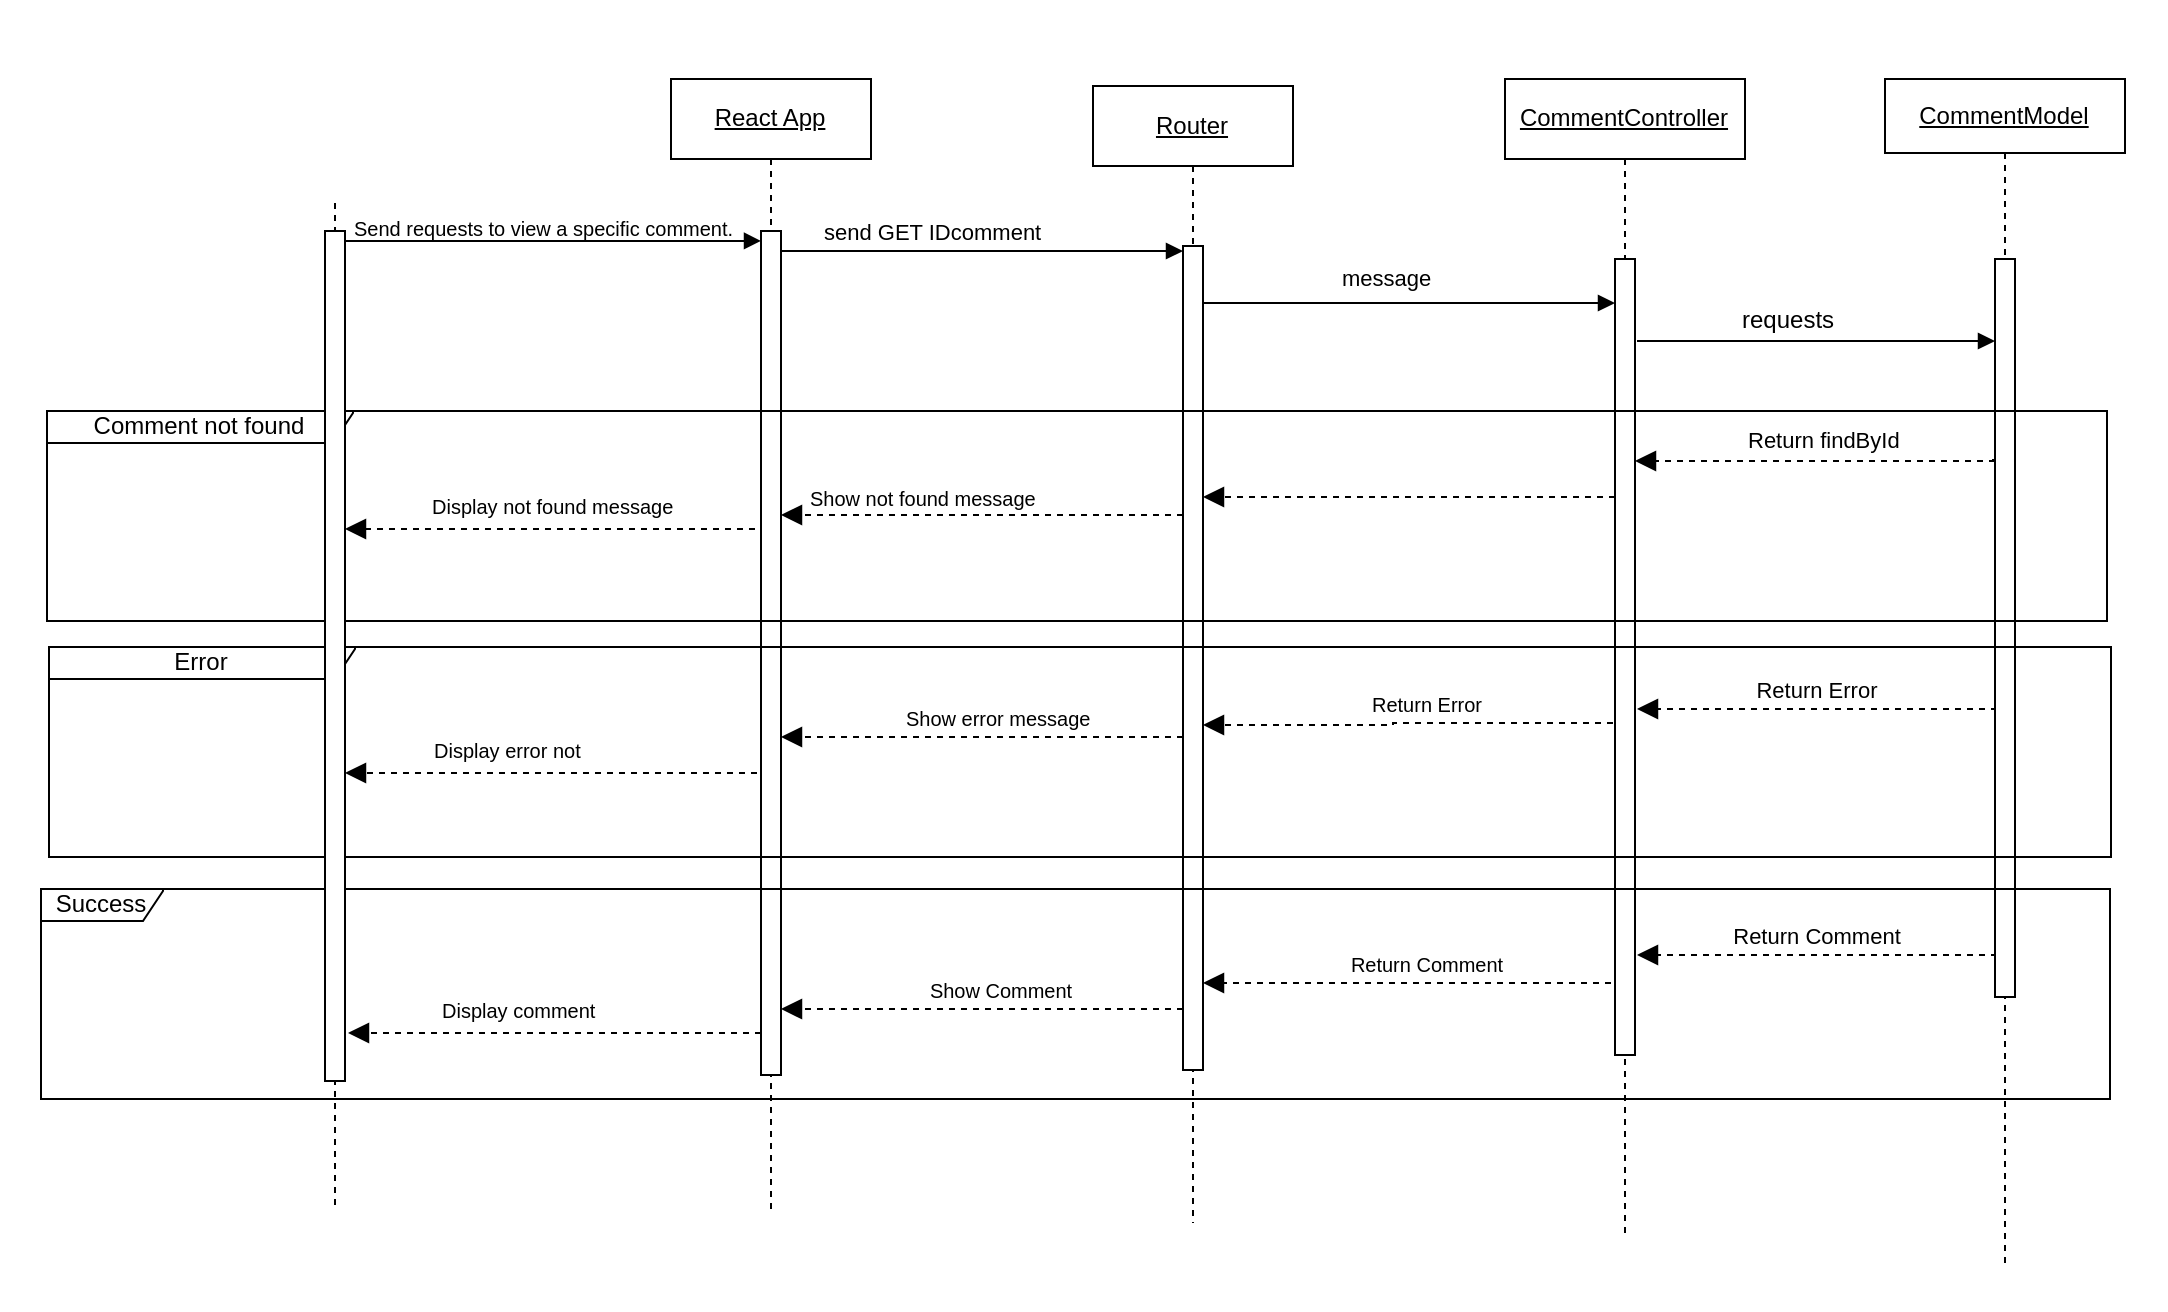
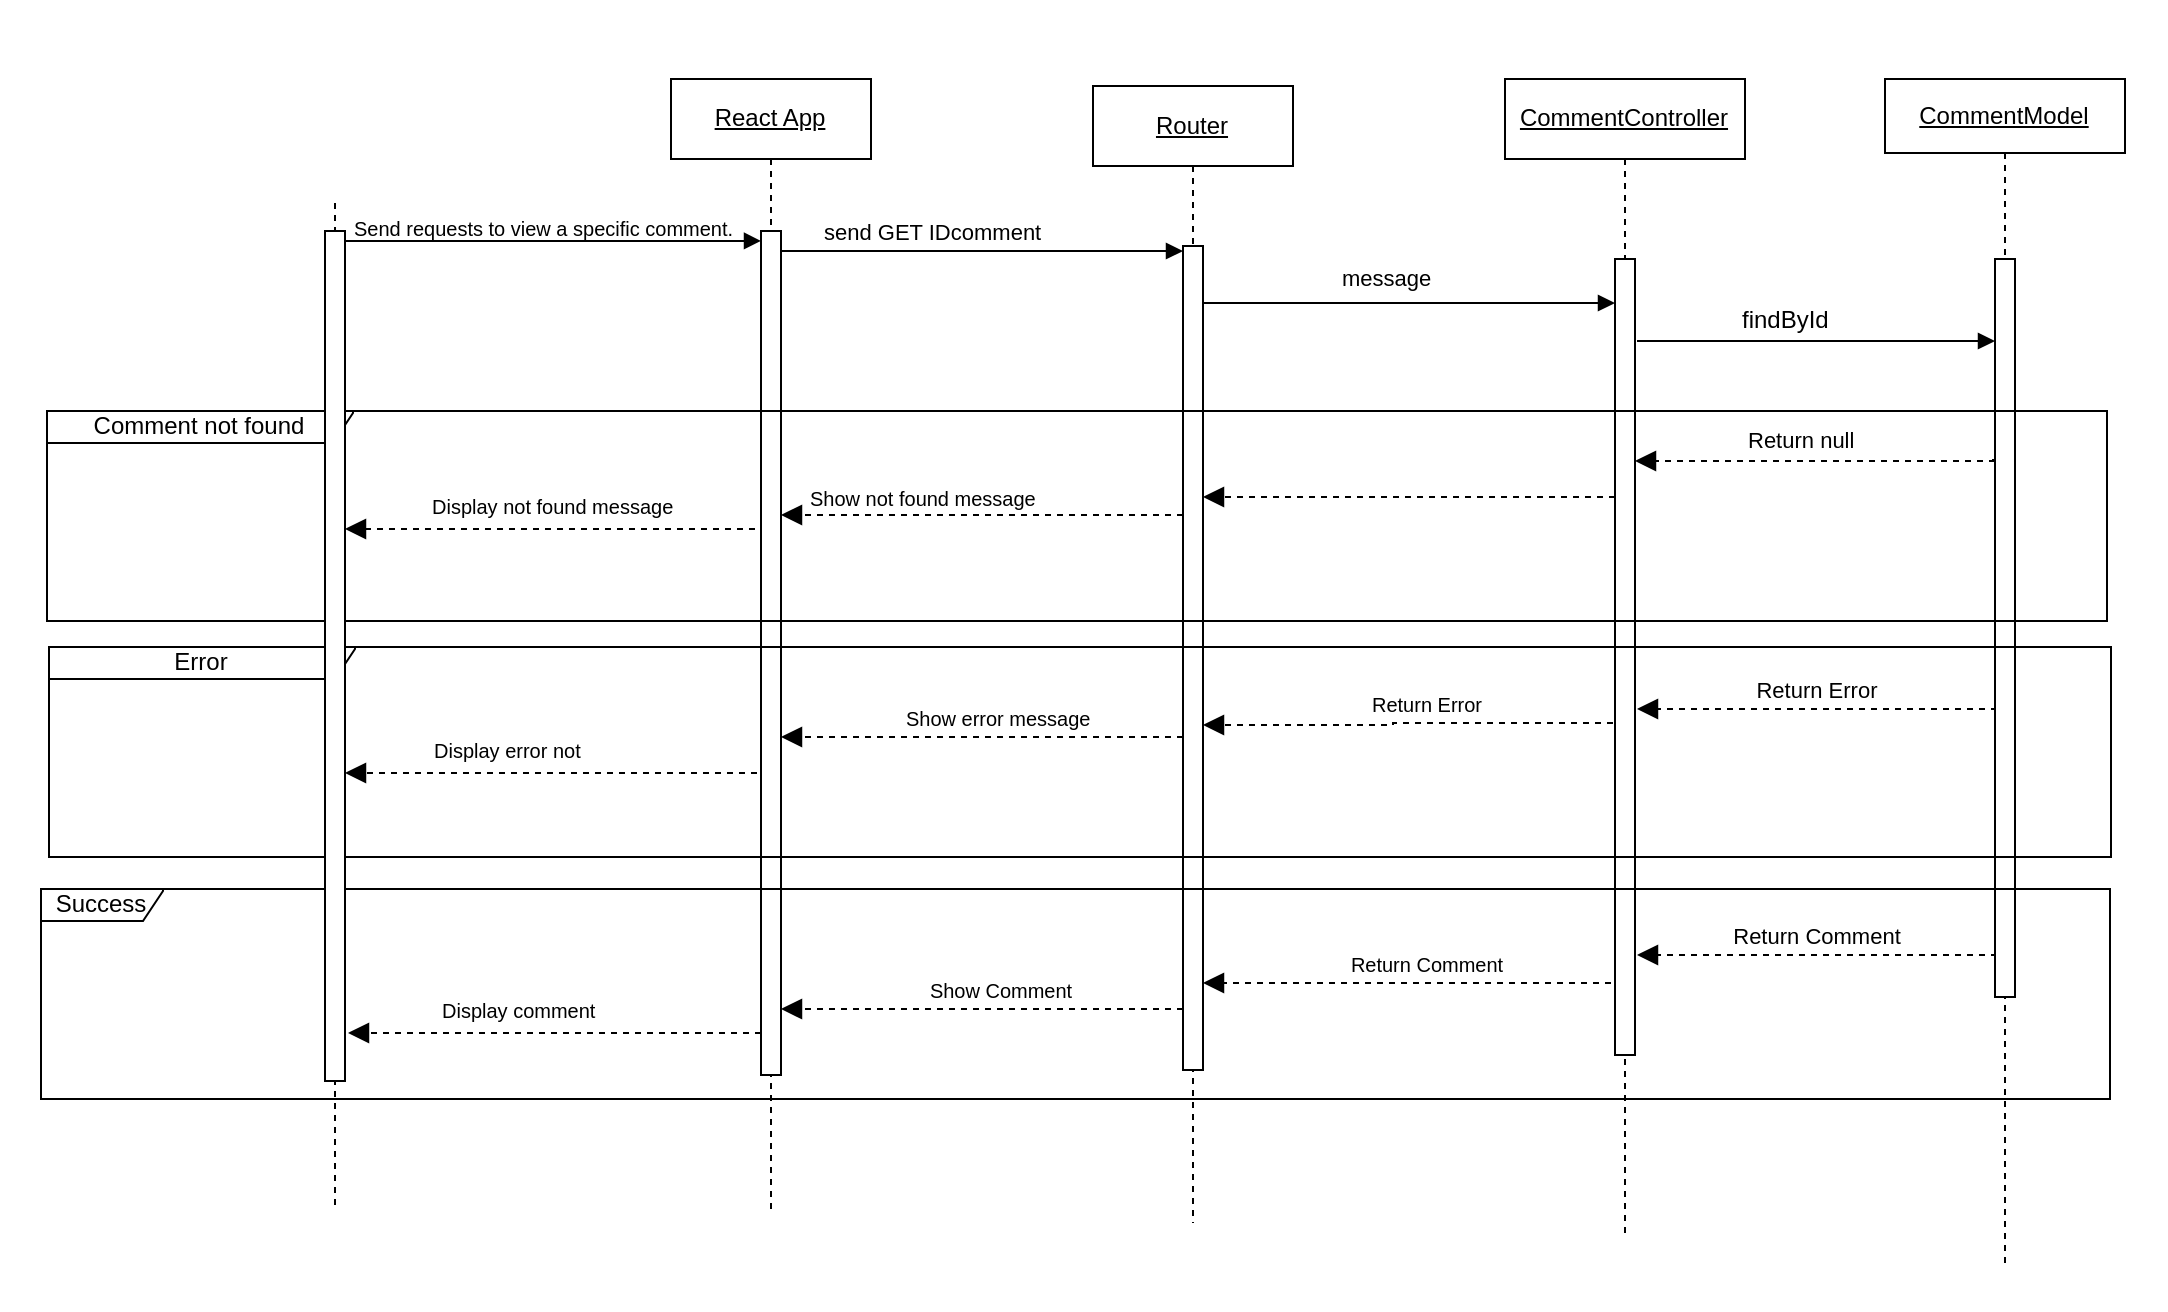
node "requests": label "requests" -> "findById"
node "Return findById": label "Return findById" -> "Return null"
